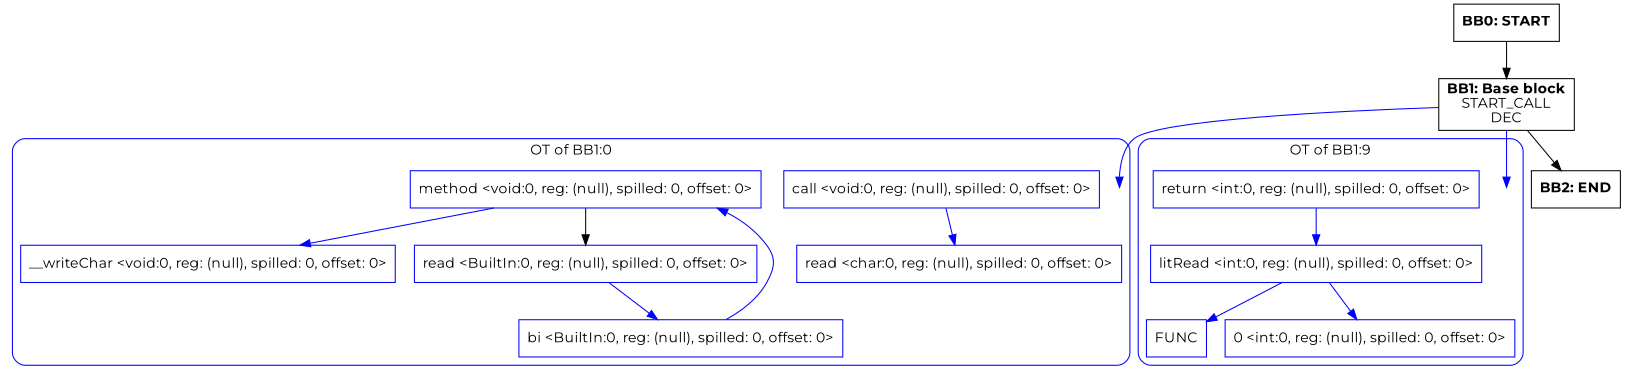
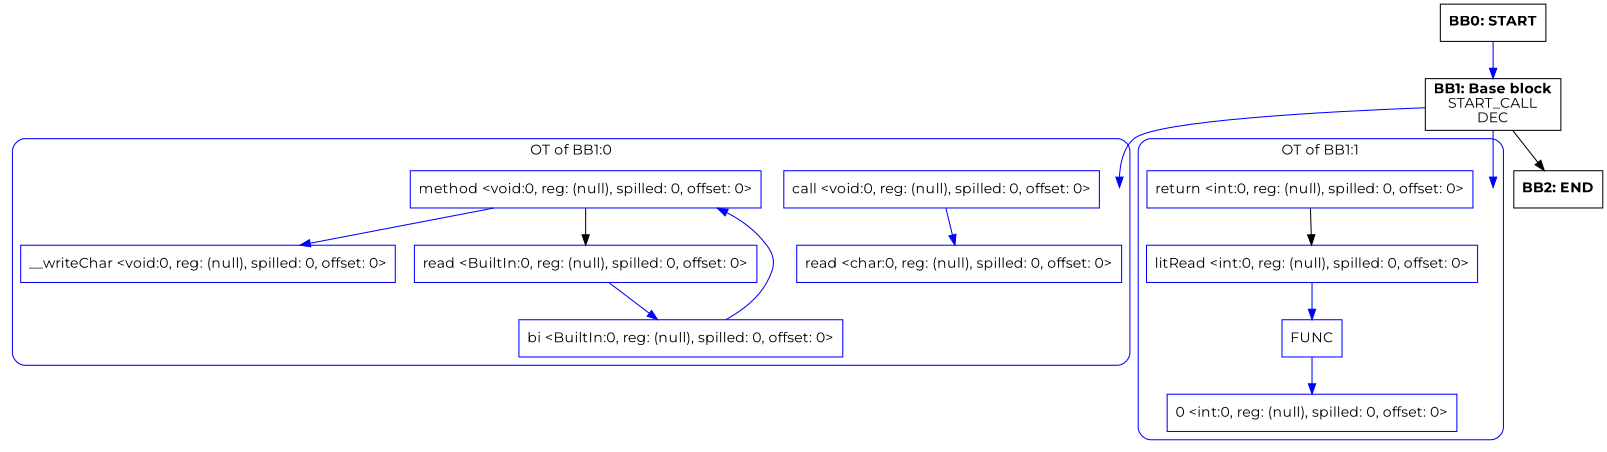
edge "BB0: START" -> "BB1: Base block": color black -> blue
cluster "OT of BB1:9": label "OT of BB1:9" -> "OT of BB1:1"
edge "return <int:0, reg: (null), spilled: 0, offset: 0>" -> "litRead <int:0, reg: (null), spilled: 0, offset: 0>": color blue -> black
edge "litRead <int:0, reg: (null), spilled: 0, offset: 0>" -> "0 <int:0, reg: (null), spilled: 0, offset: 0>": now "FUNC" -> "0 <int:0, reg: (null), spilled: 0, offset: 0>"
